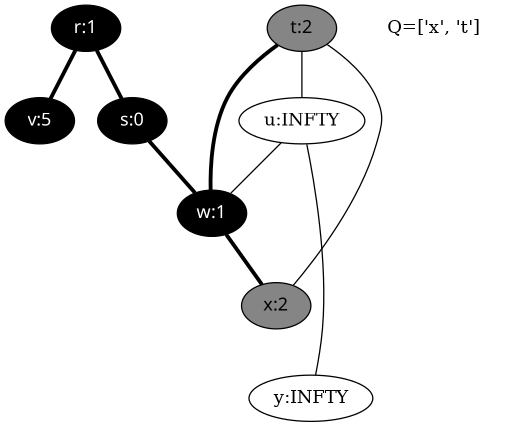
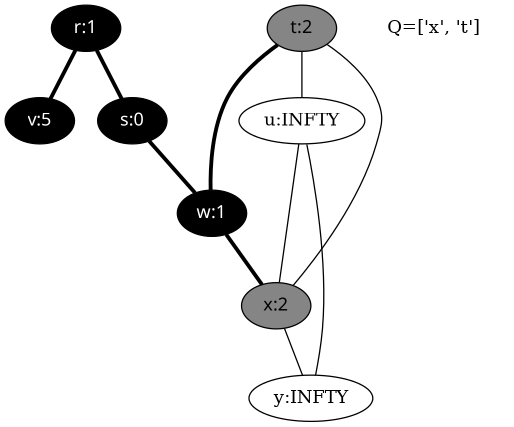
edge "u:INFTY" -- "w:1": now "u:INFTY" -- "x:2"
edge "x:2" -- "y:INFTY": added
